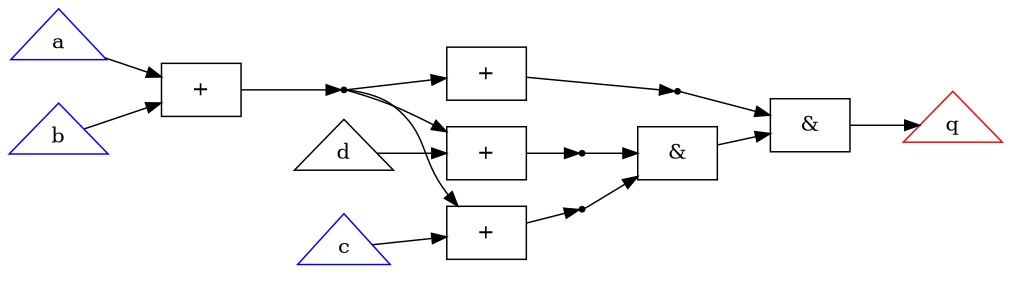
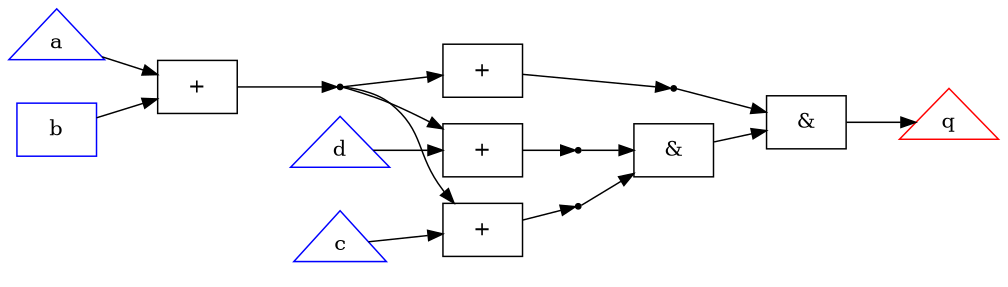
node "b": shape triangle -> box
node "d": color black -> blue
